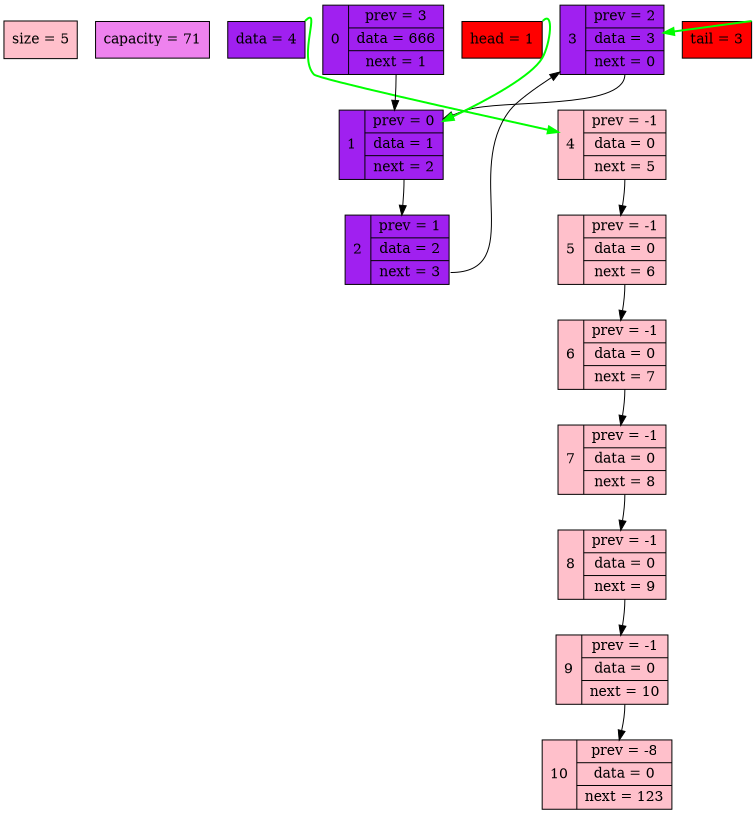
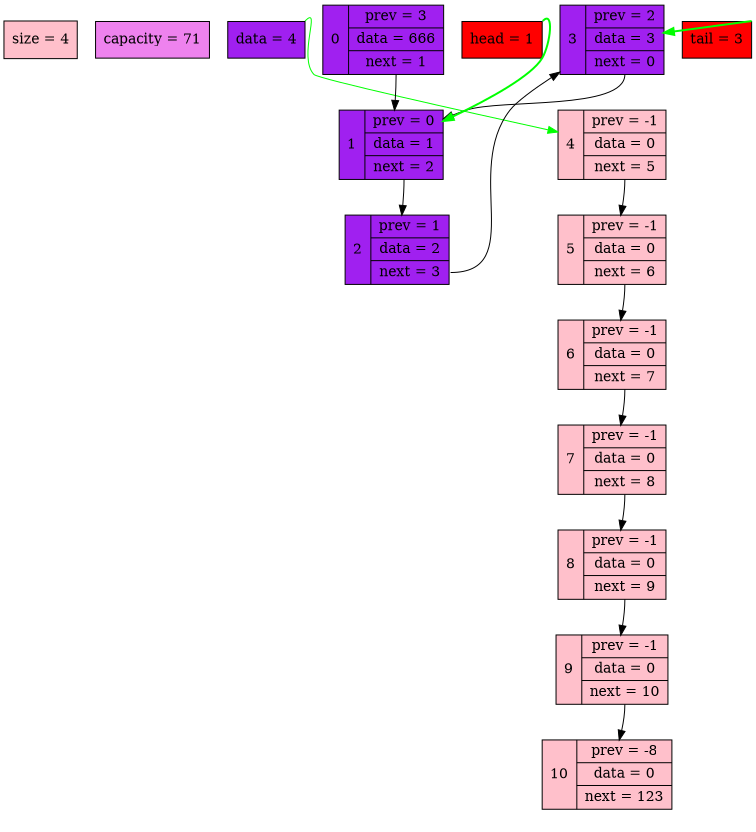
node "size = 5": label "size = 5" -> "size = 4"
edge "data = 4" -> "4": style bold -> solid
